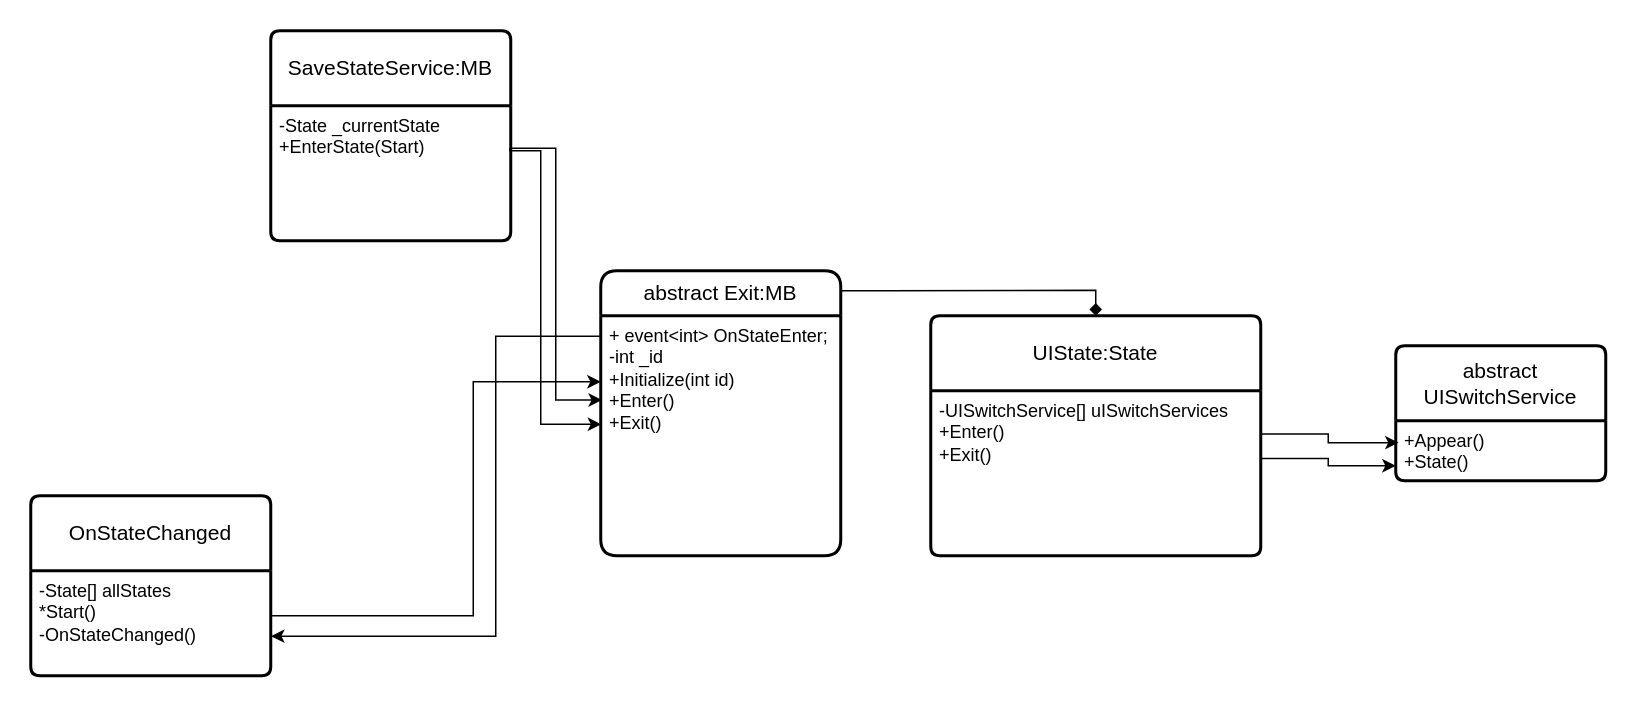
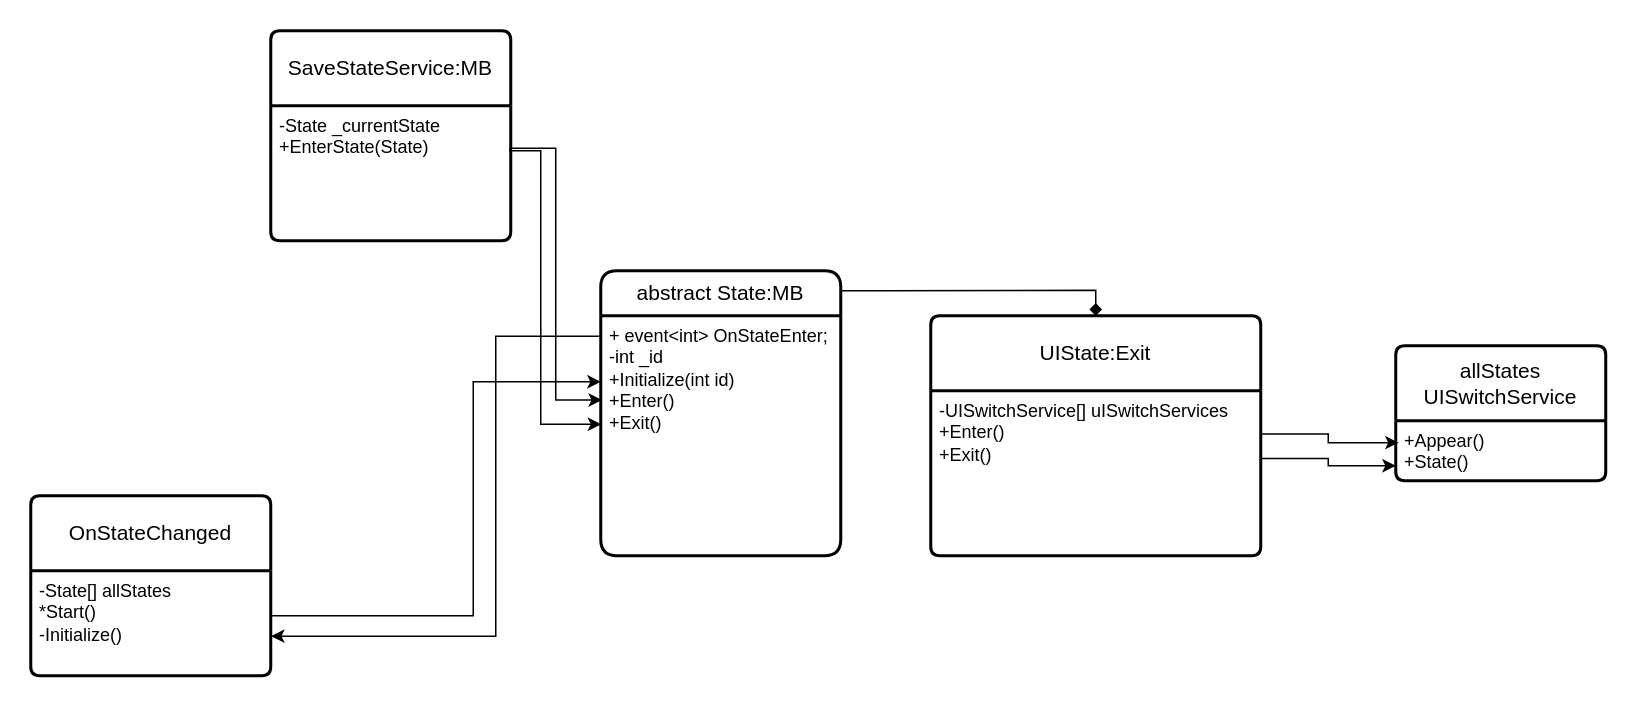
node "-State _currentState +EnterState(Start)": label "-State _currentState +EnterState(Start)" -> "-State _currentState +EnterState(State)"
node "abstract Exit:MB": label "abstract Exit:MB" -> "abstract State:MB"
node "UIState:State": label "UIState:State" -> "UIState:Exit"
node "abstract UISwitchService": label "abstract UISwitchService" -> "allStates UISwitchService"
node "-State[] allStates *Start() -OnStateChanged()": label "-State[] allStates *Start() -OnStateChanged()" -> "-State[] allStates *Start() -Initialize()"
